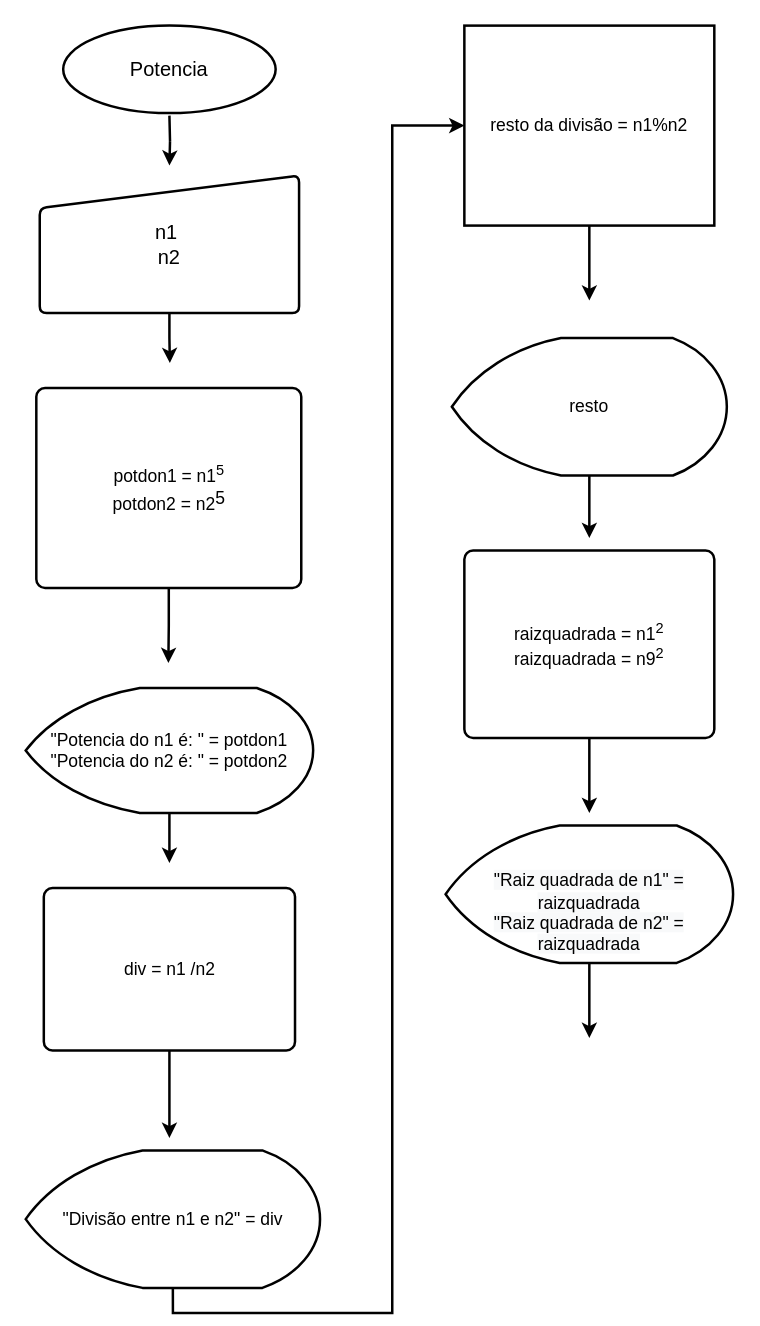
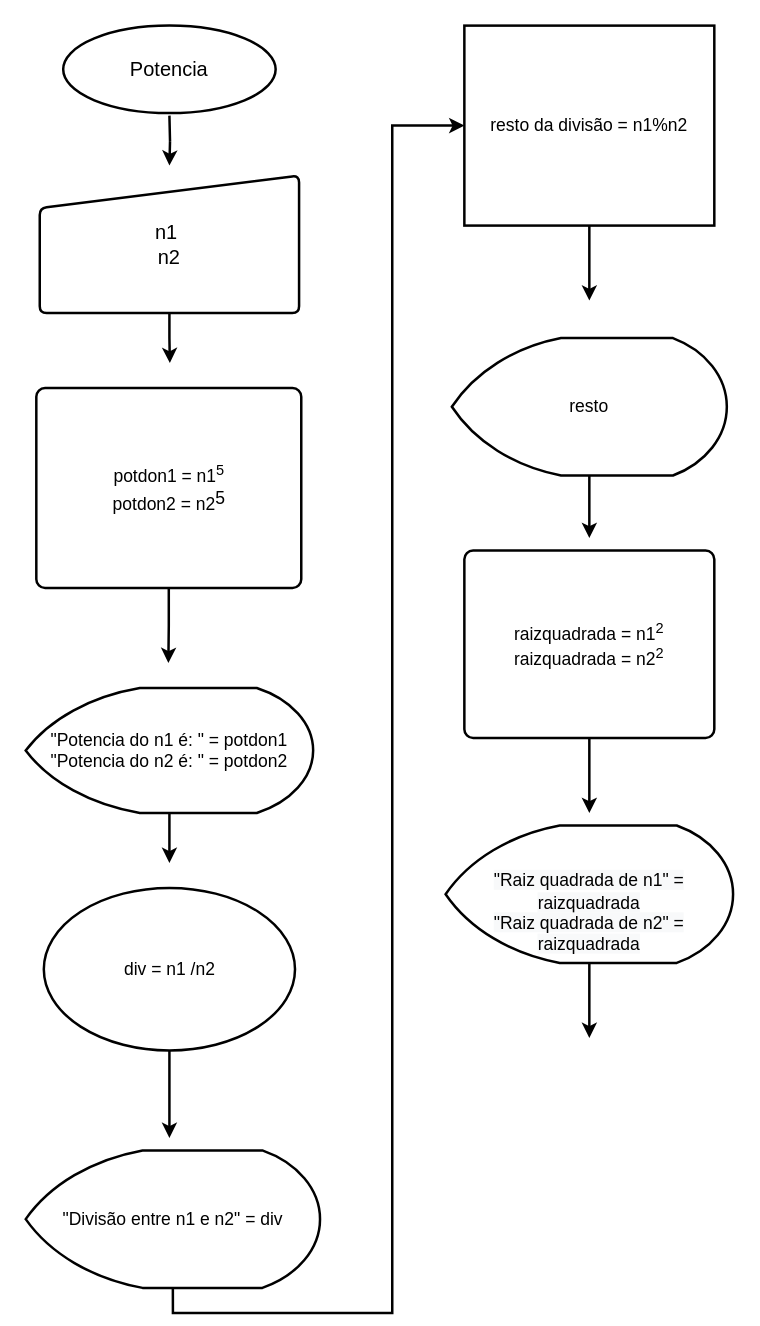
node "raizquadrada = n12raizquadrada = n92": label "raizquadrada = n12raizquadrada = n92" -> "raizquadrada = n12raizquadrada = n22"
node "div = n1 /n2": shape rounded rectangle -> ellipse
